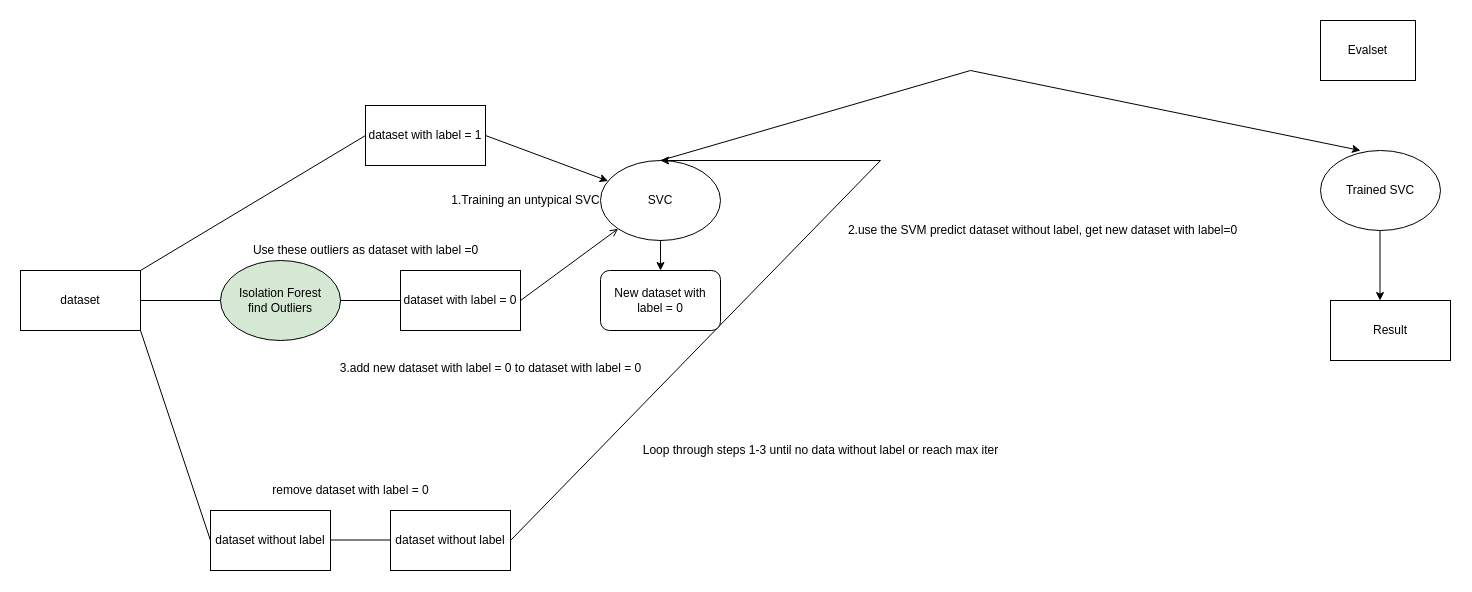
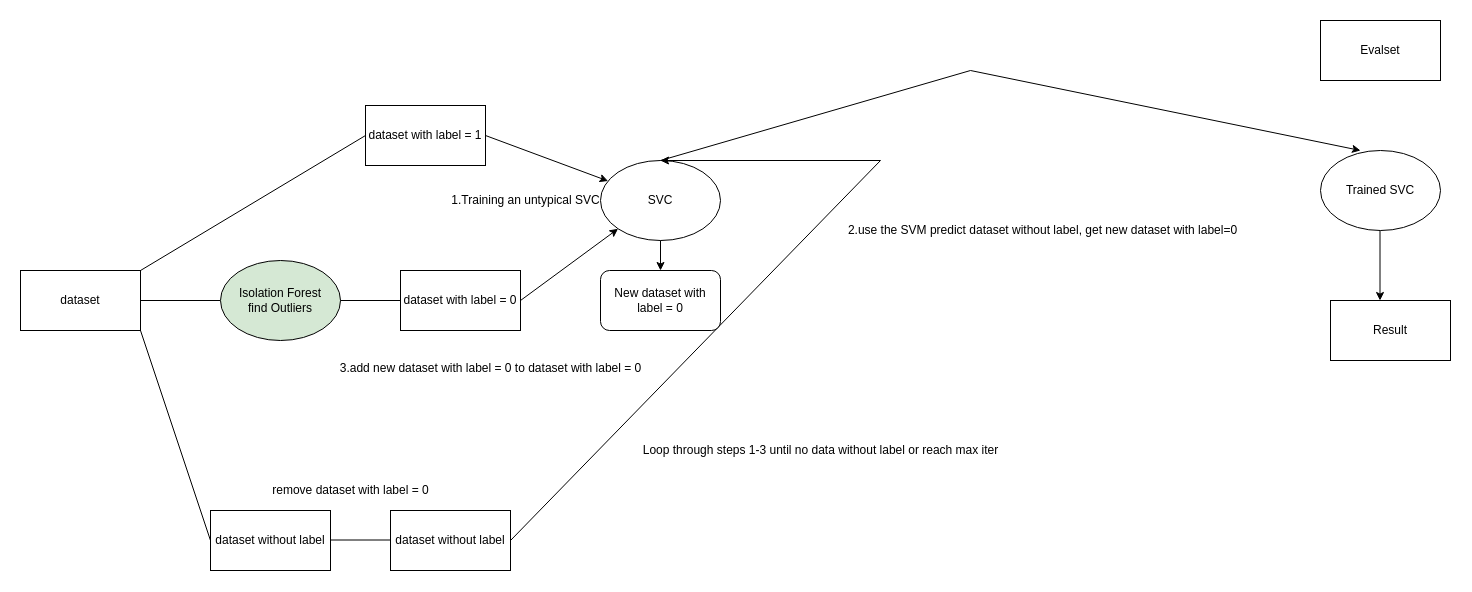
node "Evalset": size 95x60 -> 120x60
edge "dataset with label = 0" -> "SVC": arrowhead open -> classic
node "Use these outliers as dataset with label =0": removed
